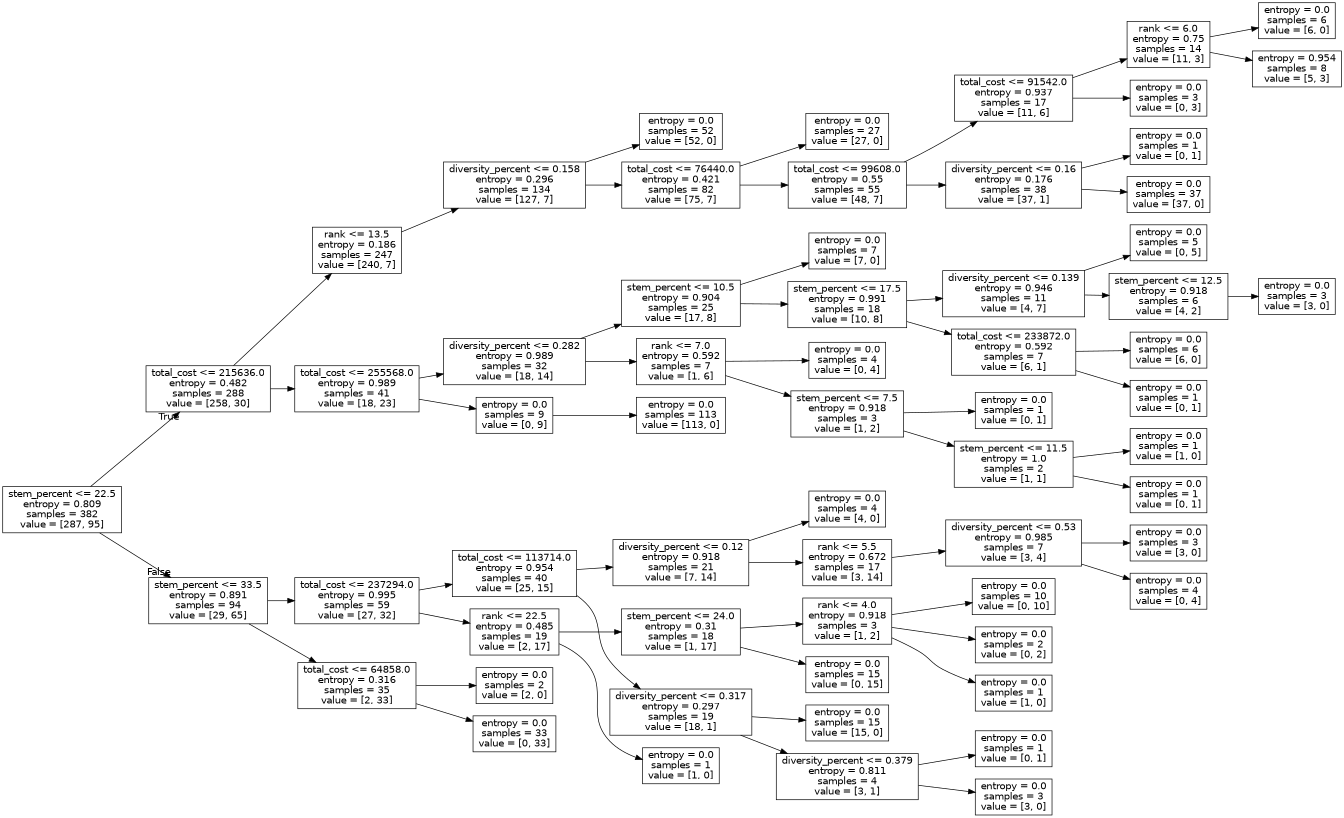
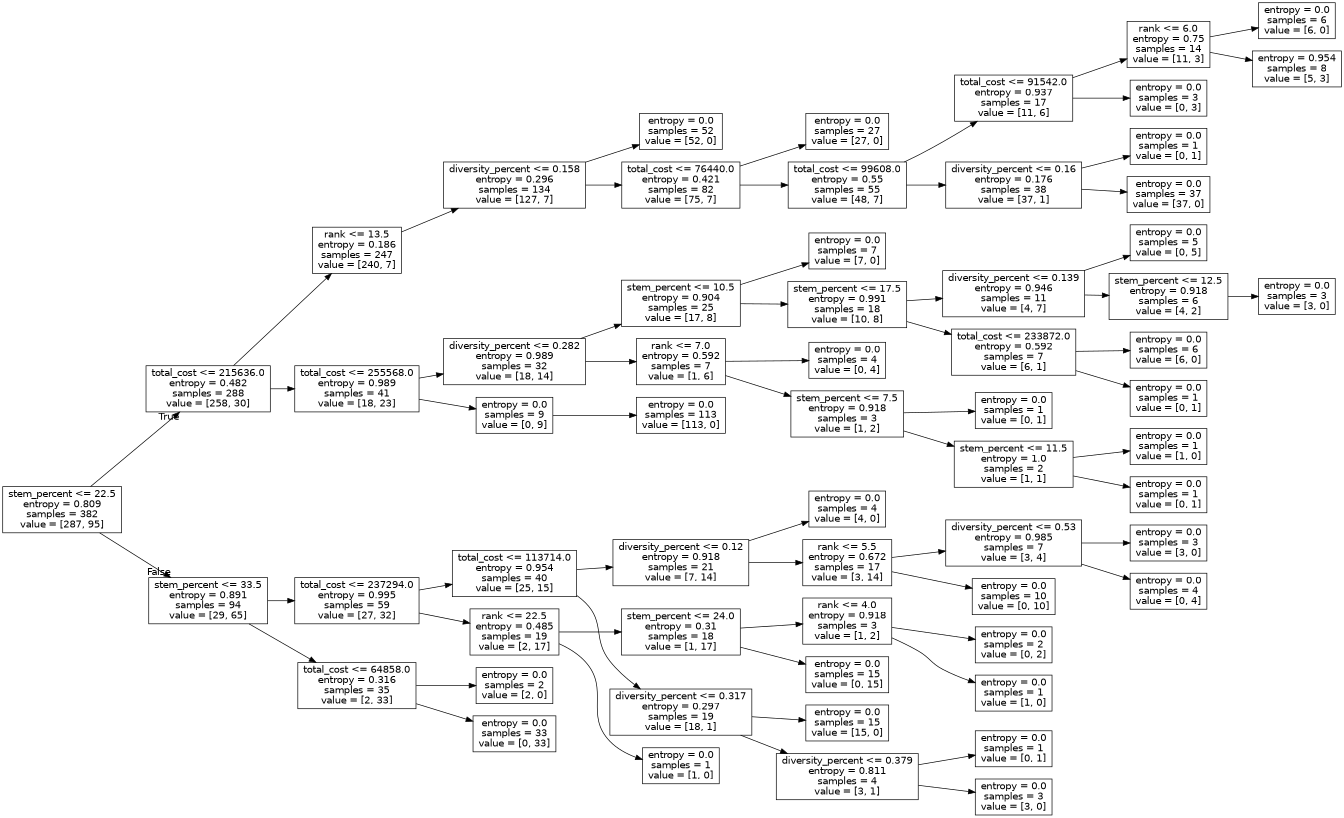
edge "rank <= 4.0 entropy = 0.918 samples = 3 value = [1, 2]" -> "entropy = 0.0 samples = 10 value = [0, 10]": now "rank <= 5.5 entropy = 0.672 samples = 17 value = [3, 14]" -> "entropy = 0.0 samples = 10 value = [0, 10]"
